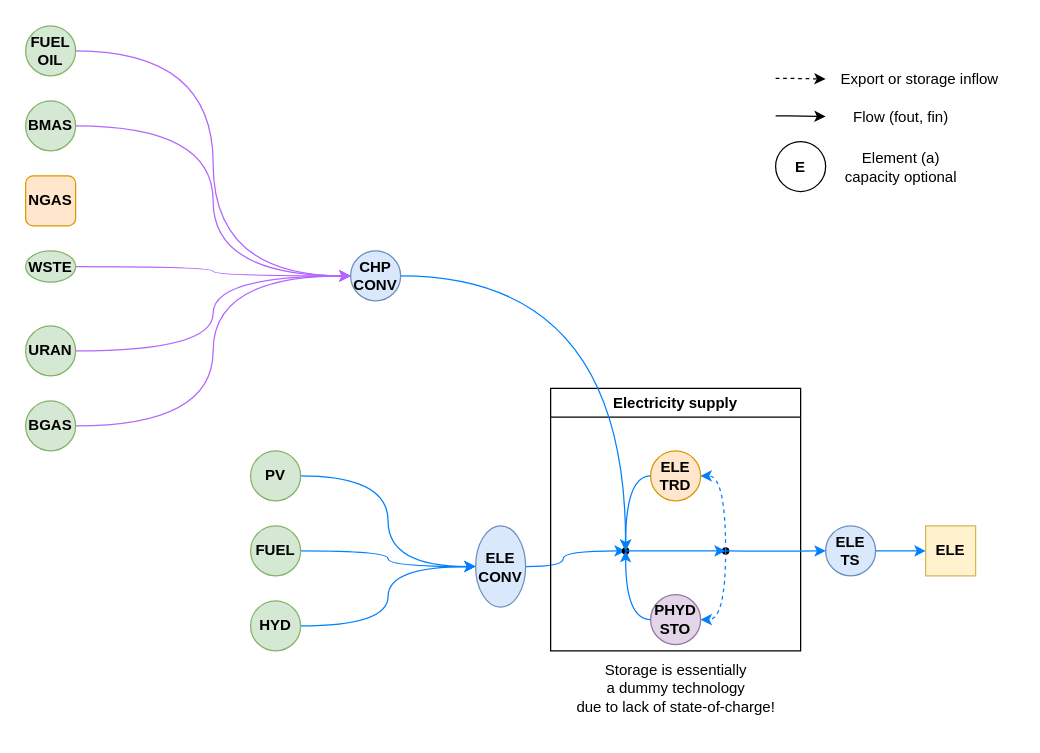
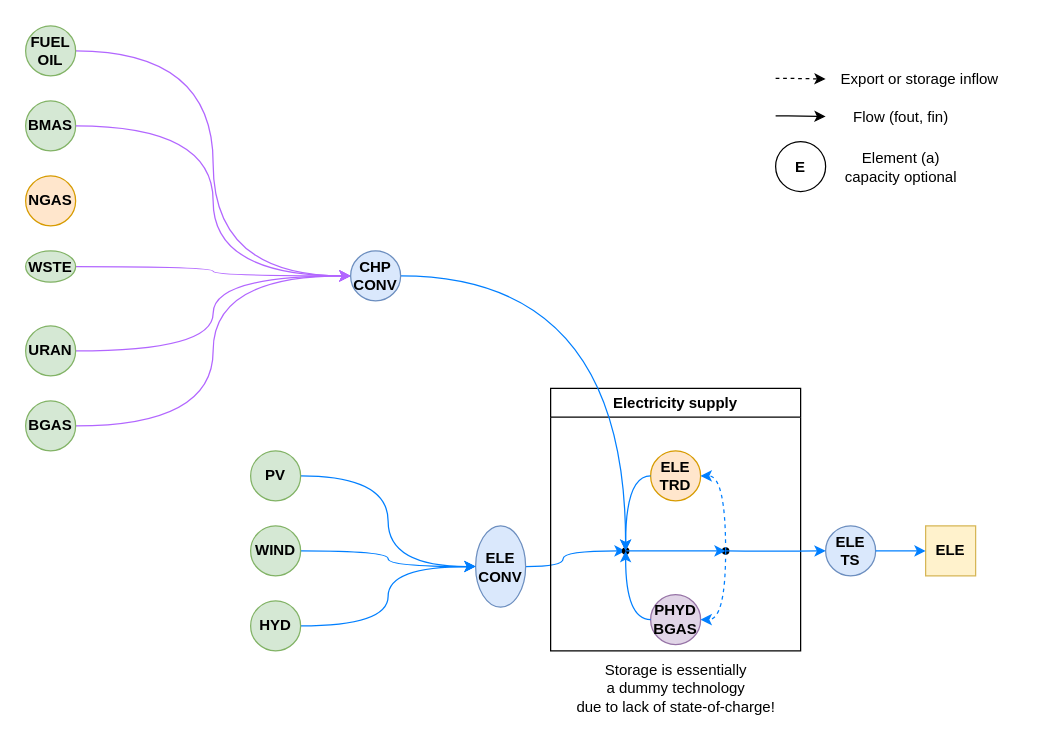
node "NGAS": shape rounded rectangle -> ellipse
node "FUEL": label "FUEL" -> "WIND"
node "PHYD STO": label "PHYD STO" -> "PHYD BGAS"
